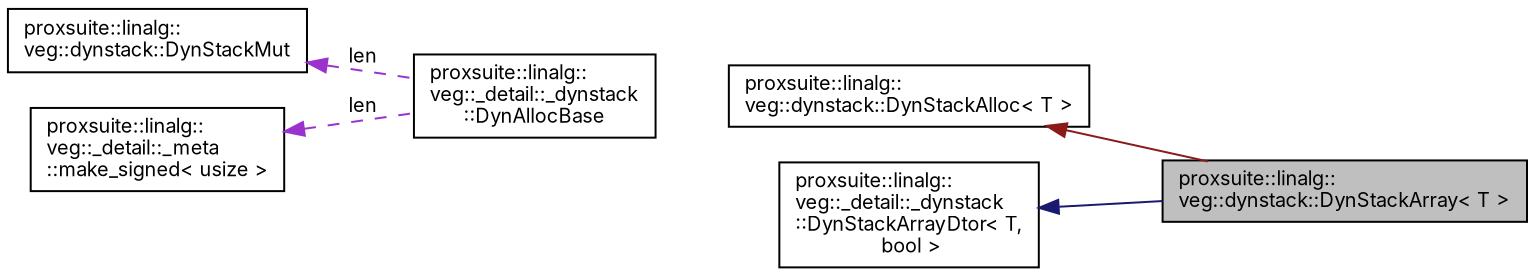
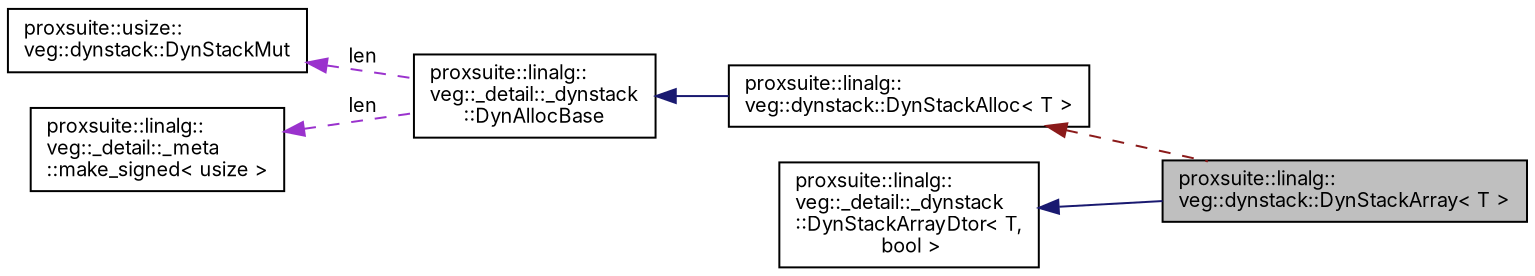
node "proxsuite::linalg:: veg::dynstack::DynStackMut": label "proxsuite::linalg:: veg::dynstack::DynStackMut" -> "proxsuite::usize:: veg::dynstack::DynStackMut"
edge "proxsuite::linalg:: veg::dynstack::DynStackAlloc< T >" -> "proxsuite::linalg:: veg::_detail::_dynstack ::DynAllocBase": added
edge "proxsuite::linalg:: veg::dynstack::DynStackArray< T >" -> "proxsuite::linalg:: veg::dynstack::DynStackAlloc< T >": style solid -> dashed
